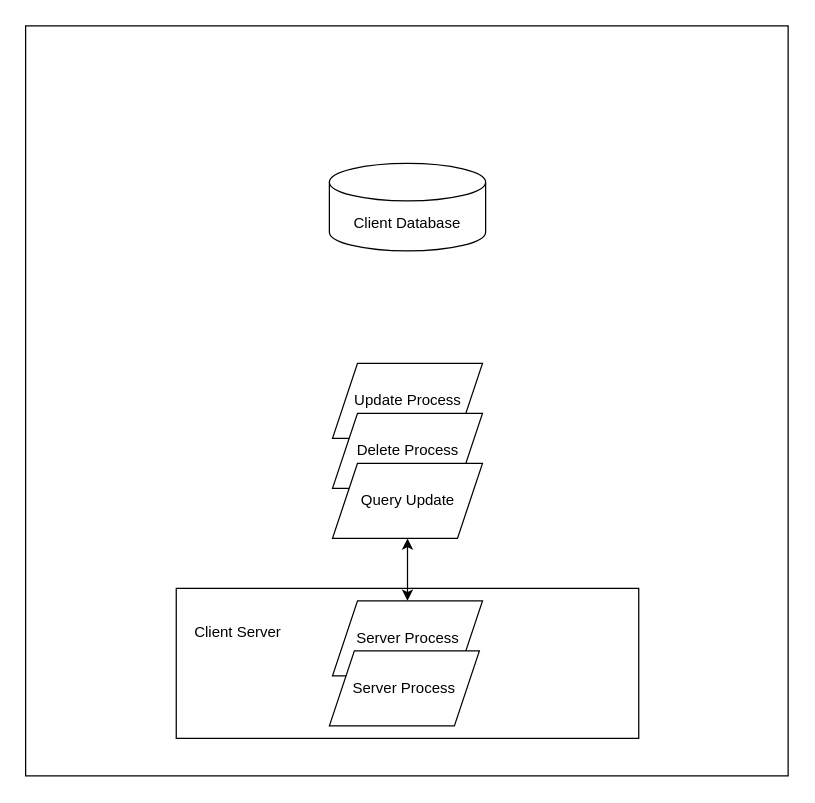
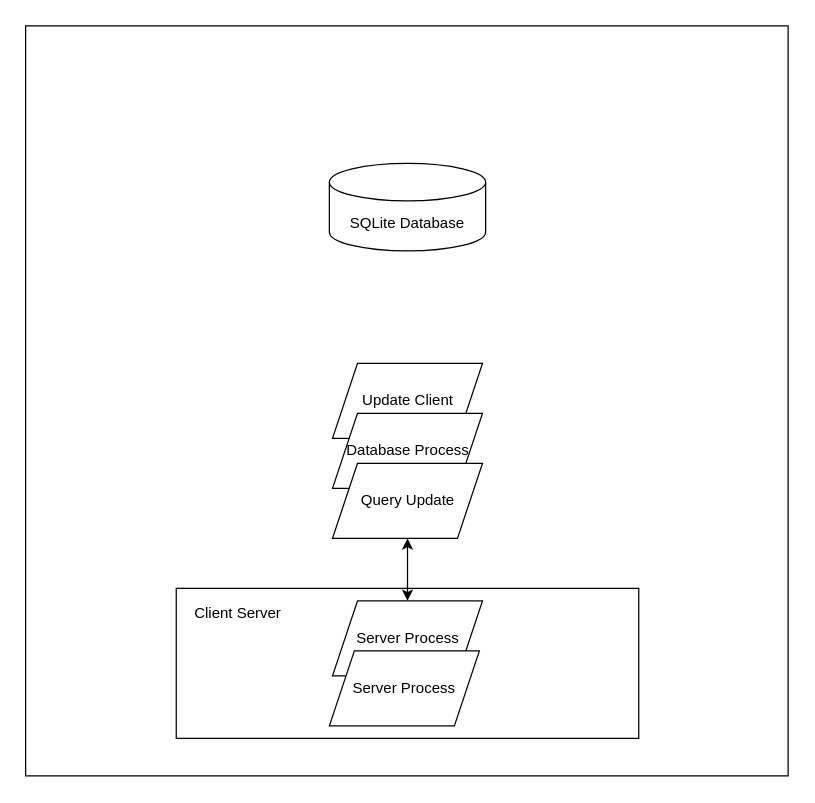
node "Client Database": label "Client Database" -> "SQLite Database"
node "Update Process": label "Update Process" -> "Update Client"
node "Delete Process": label "Delete Process" -> "Database Process"
node "Client Server": moved (238, 632) -> (238, 613)
